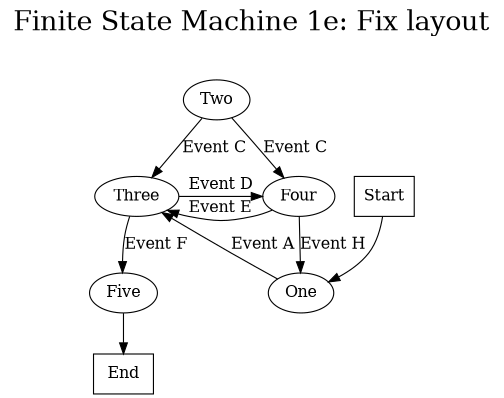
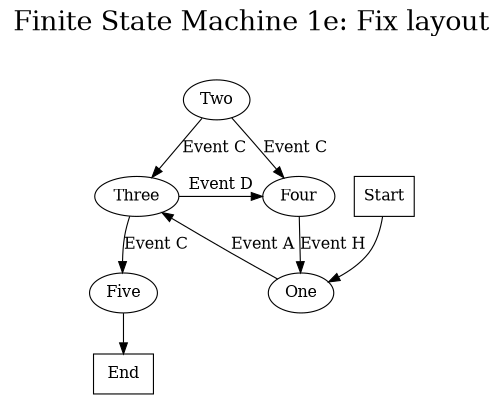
edge "Four" -> "Three": removed, label "Event E"
edge "Three" -> "Five": label "Event F" -> "Event C"
